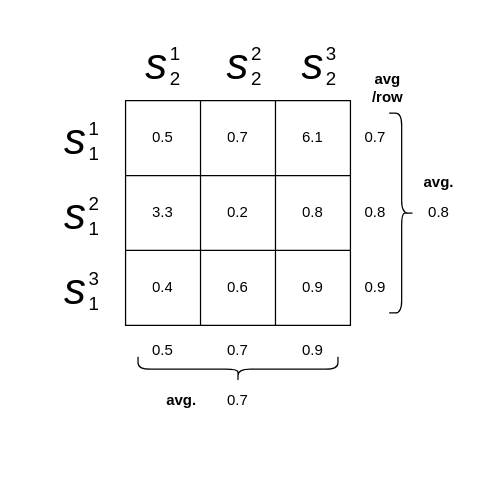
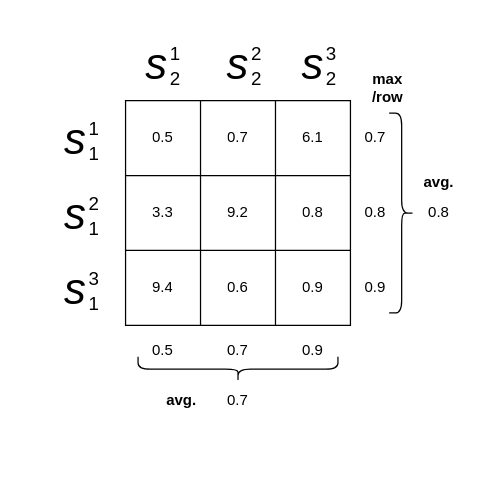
node "avg /row": label "avg /row" -> "max /row"
node "0.2": label "0.2" -> "9.2"
node "0.4": label "0.4" -> "9.4"
